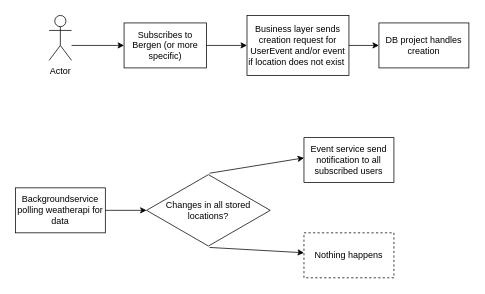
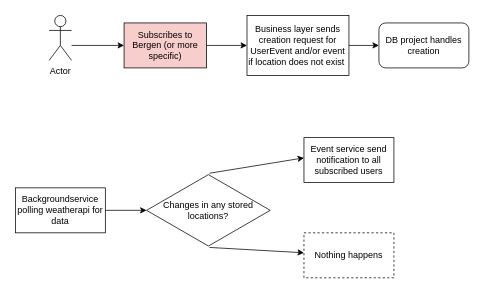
node "Subscribes to Bergen (or more specific)": fillcolor #ffffff -> #f8cecc
node "DB project handles creation": shape rectangle -> rounded rectangle
node "Changes in all stored locations?": label "Changes in all stored locations?" -> "Changes in any stored locations?"
